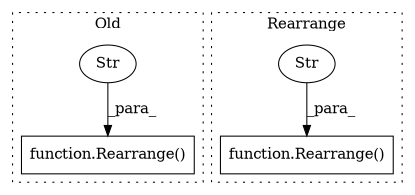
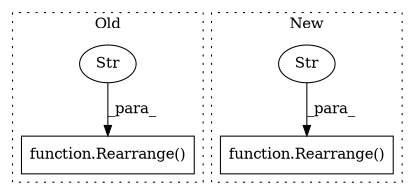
cluster "Rearrange": label "Rearrange" -> "New"
